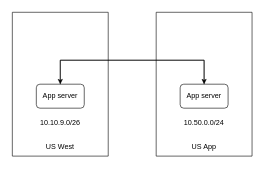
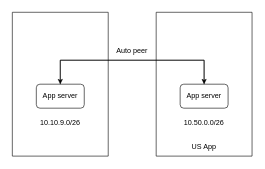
node "Auto peer": added
node "10.50.0.0/24": label "10.50.0.0/24" -> "10.50.0.0/26"
node "US West": removed
